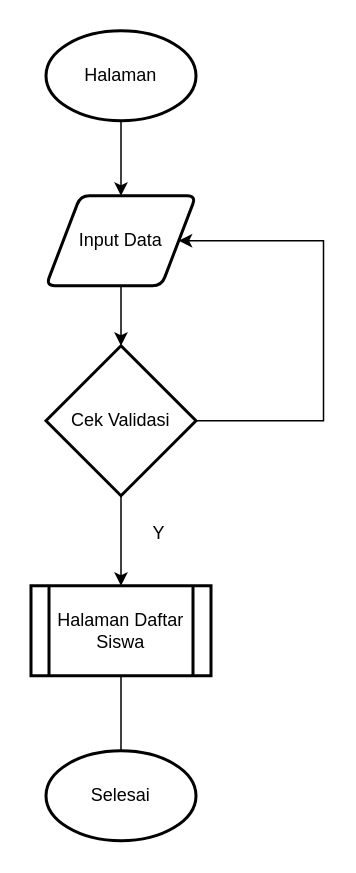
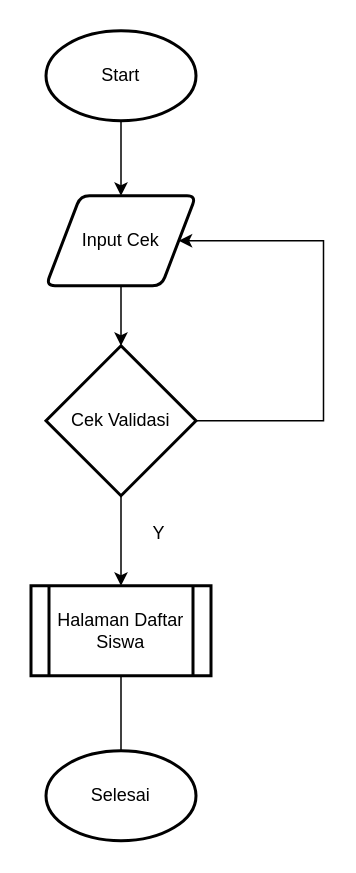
node "Halaman": label "Halaman" -> "Start"
node "Input Data": label "Input Data" -> "Input Cek"
